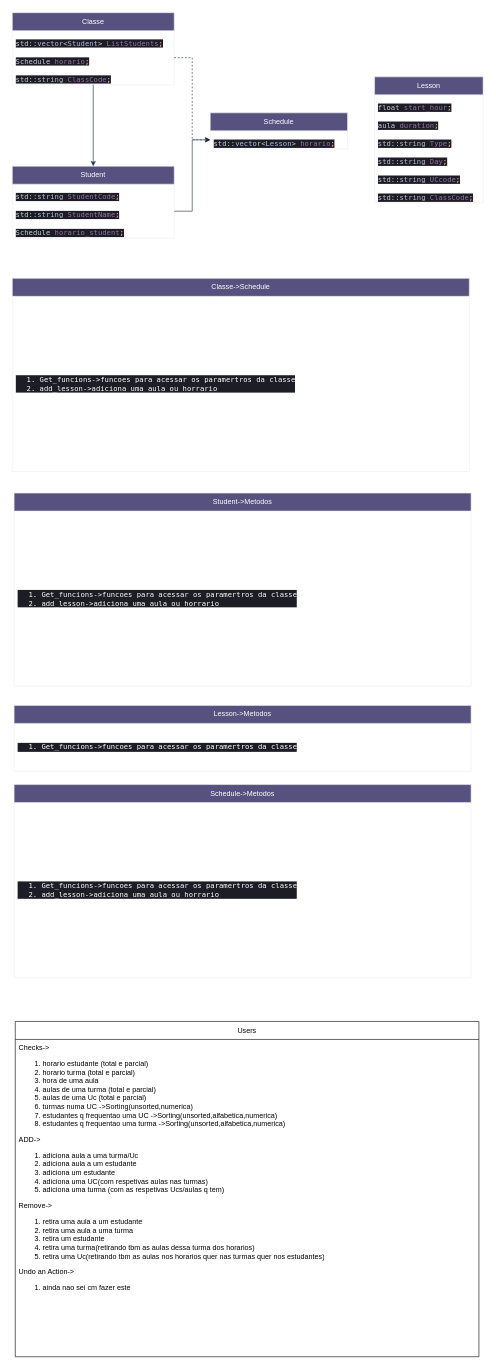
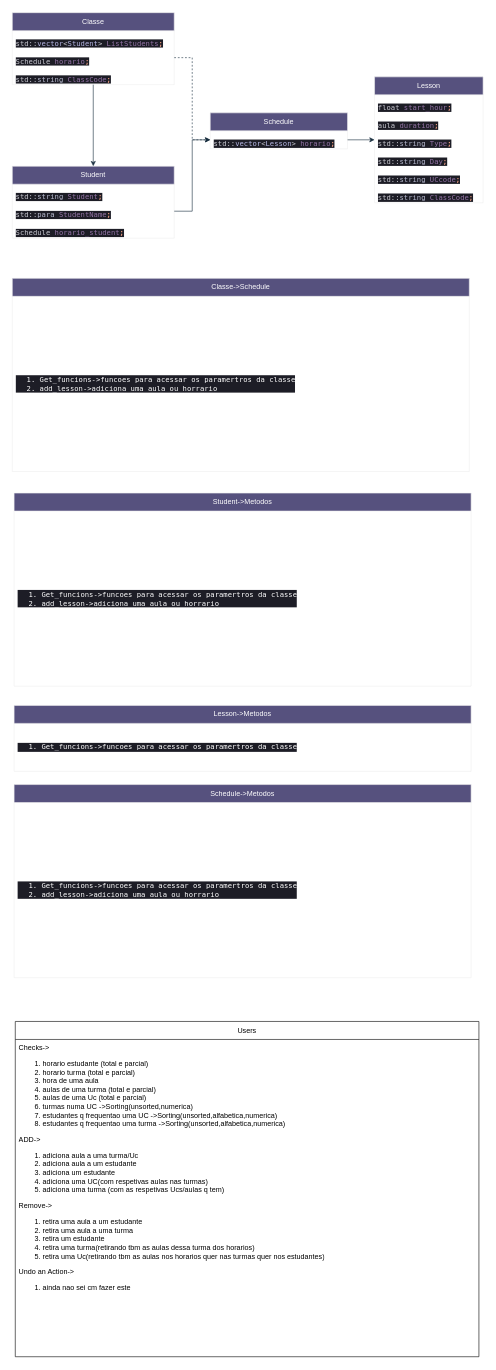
edge "std::vector<Lesson> horario;" -> "Lesson": added
node "std::string StudentCode;": label "std::string StudentCode;" -> "std::string Student;"
node "std::string StudentName;": label "std::string StudentName;" -> "std::para StudentName;"
